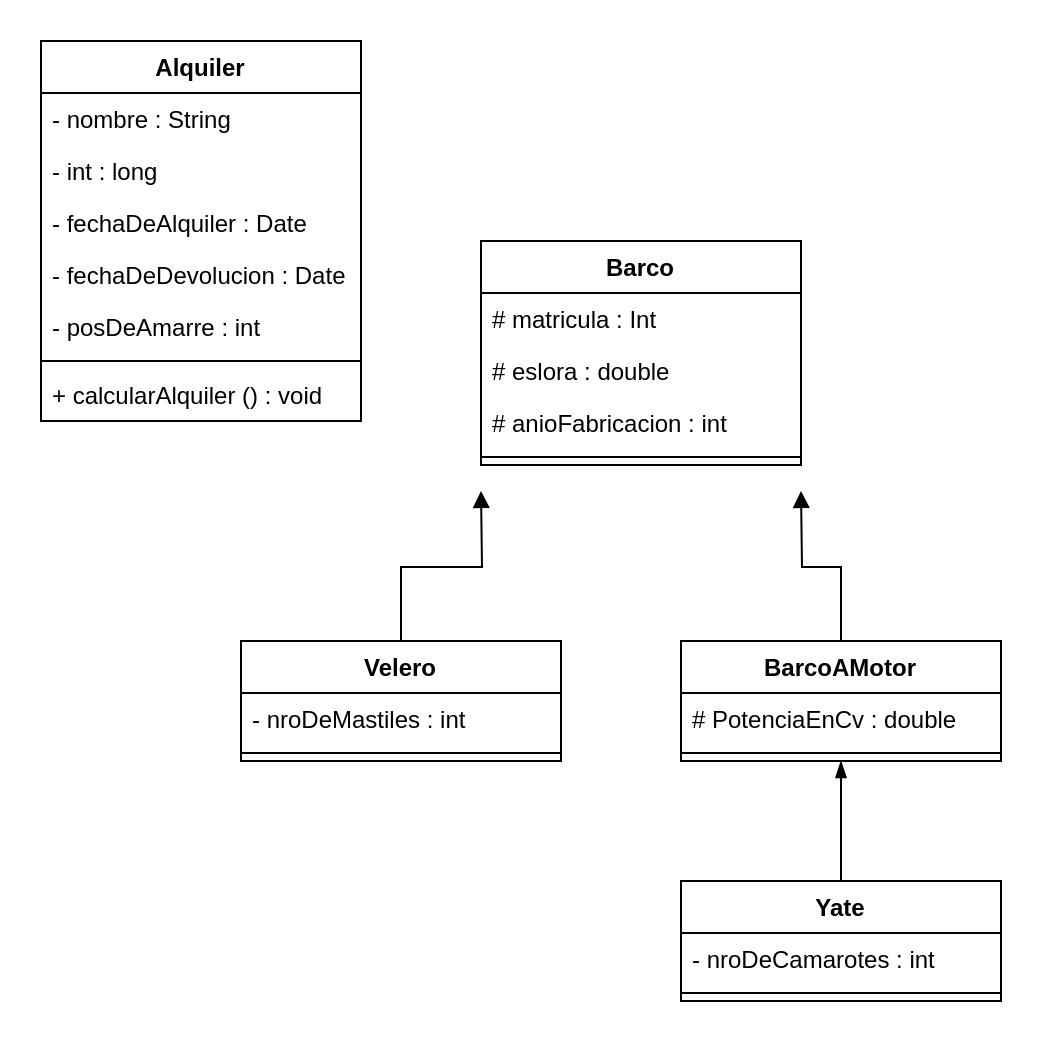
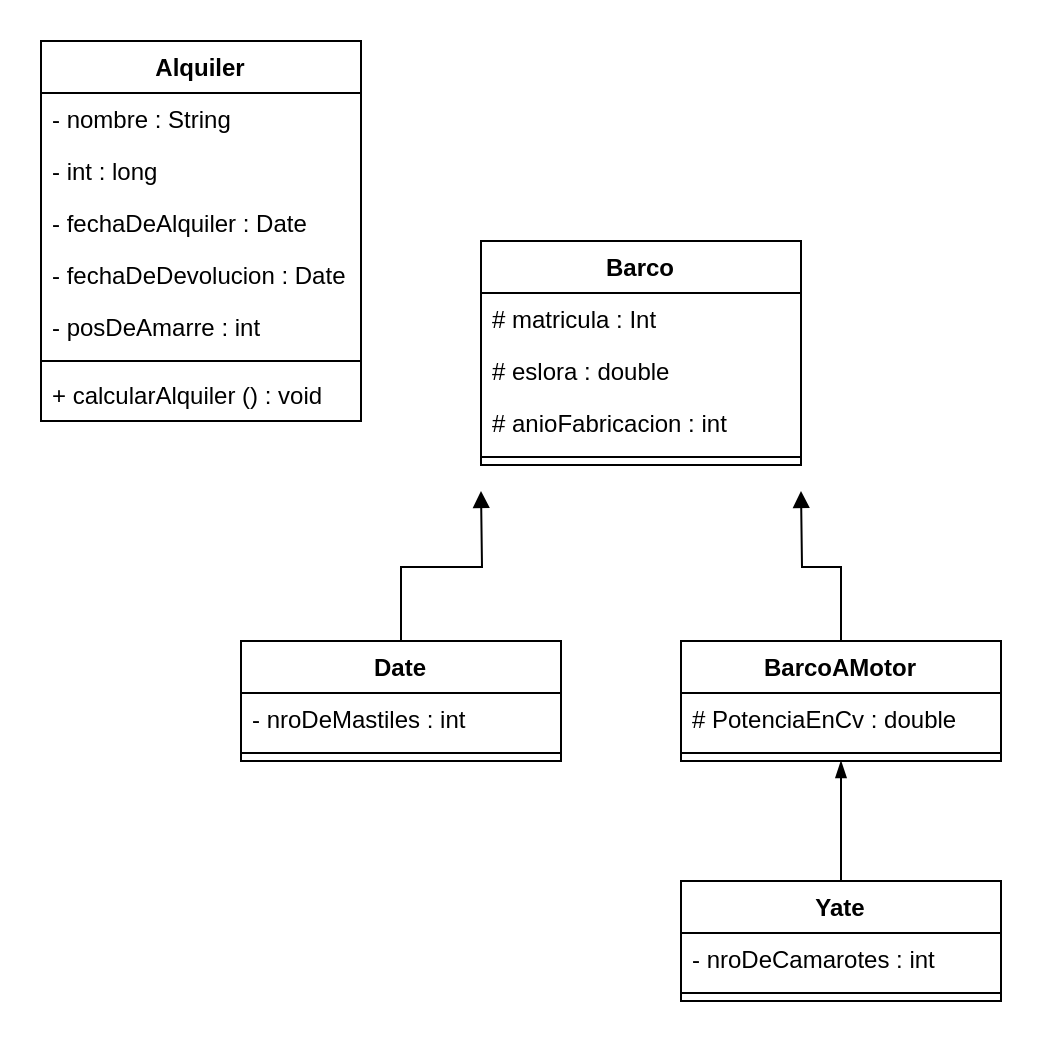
node "Velero": label "Velero" -> "Date"
